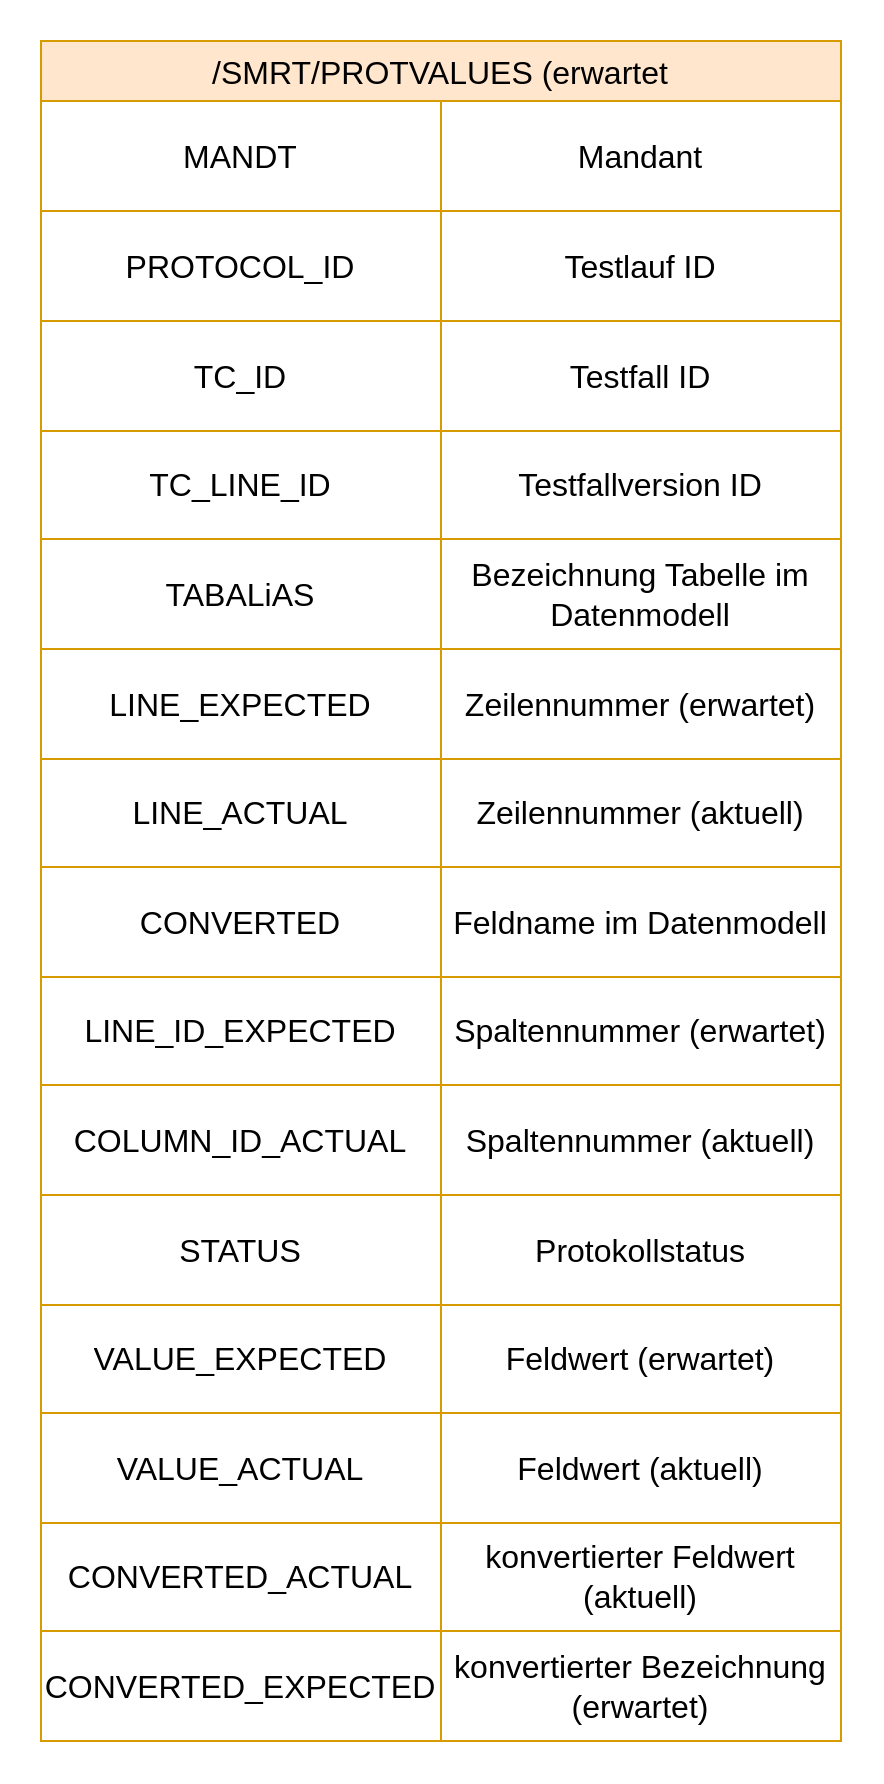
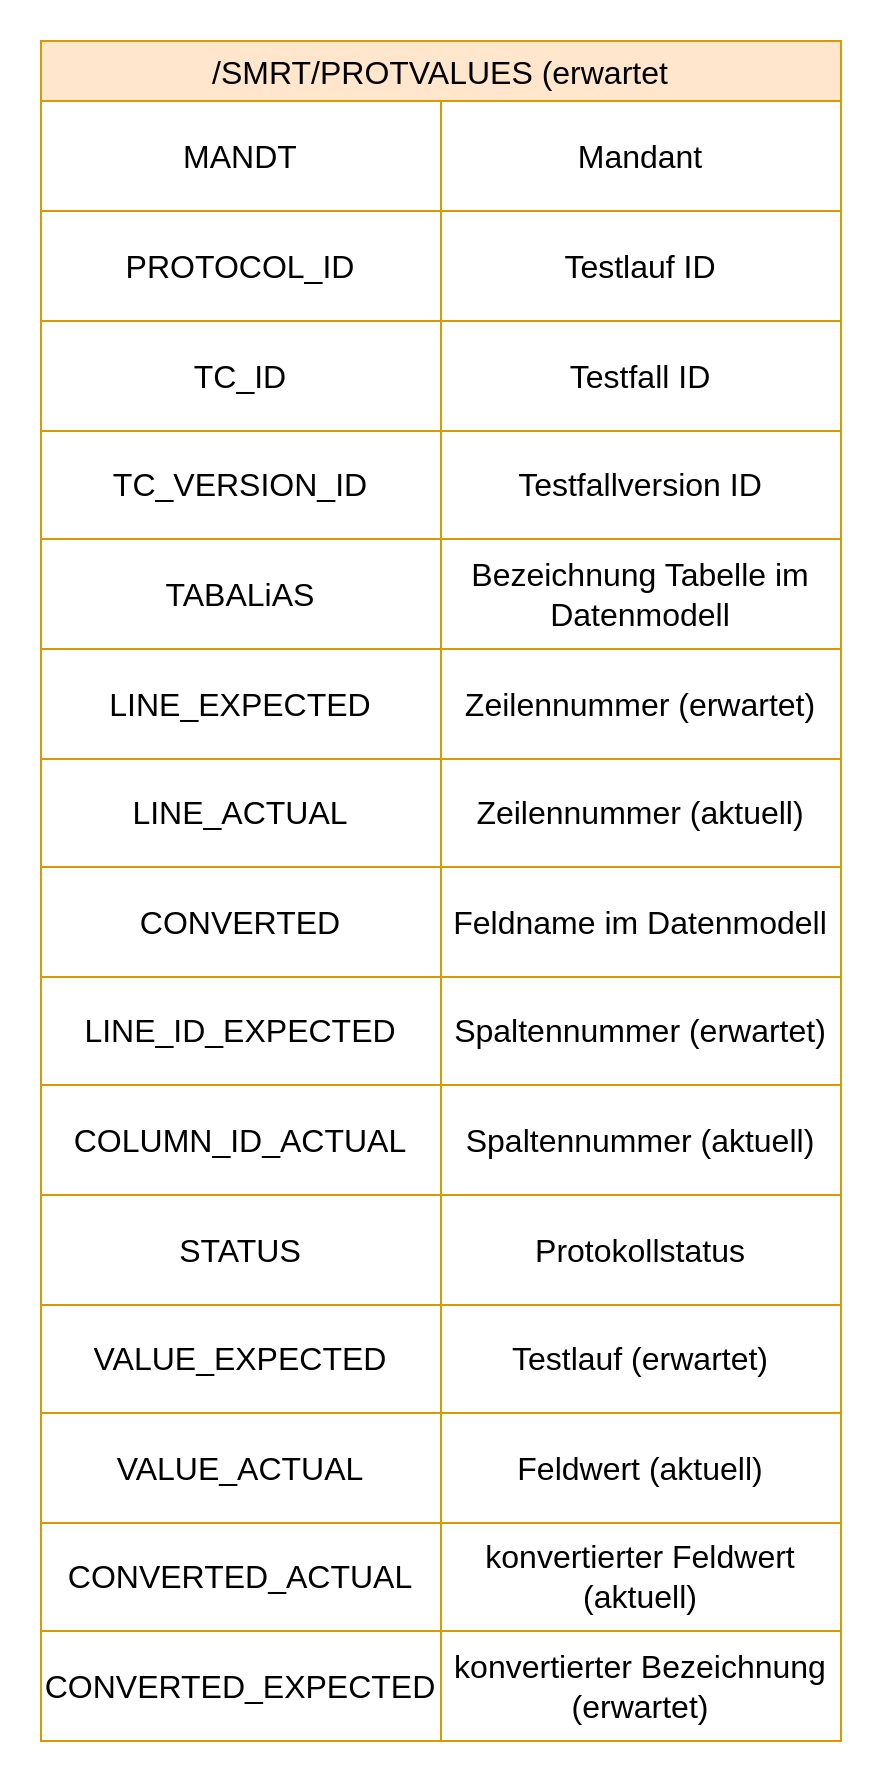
node "TC_LINE_ID": label "TC_LINE_ID" -> "TC_VERSION_ID"
node "Feldwert (erwartet)": label "Feldwert (erwartet)" -> "Testlauf (erwartet)"
